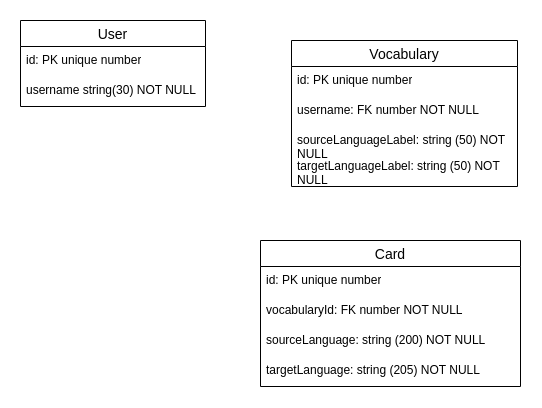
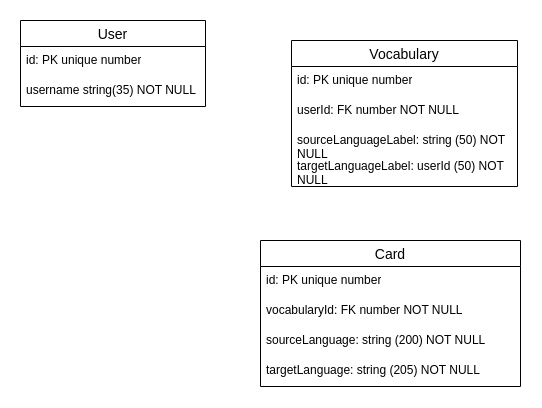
node "username string(30) NOT NULL": label "username string(30) NOT NULL" -> "username string(35) NOT NULL"
node "username: FK number NOT NULL": label "username: FK number NOT NULL" -> "userId: FK number NOT NULL"
node "targetLanguageLabel: string (50) NOT NULL": label "targetLanguageLabel: string (50) NOT NULL" -> "targetLanguageLabel: userId (50) NOT NULL"
